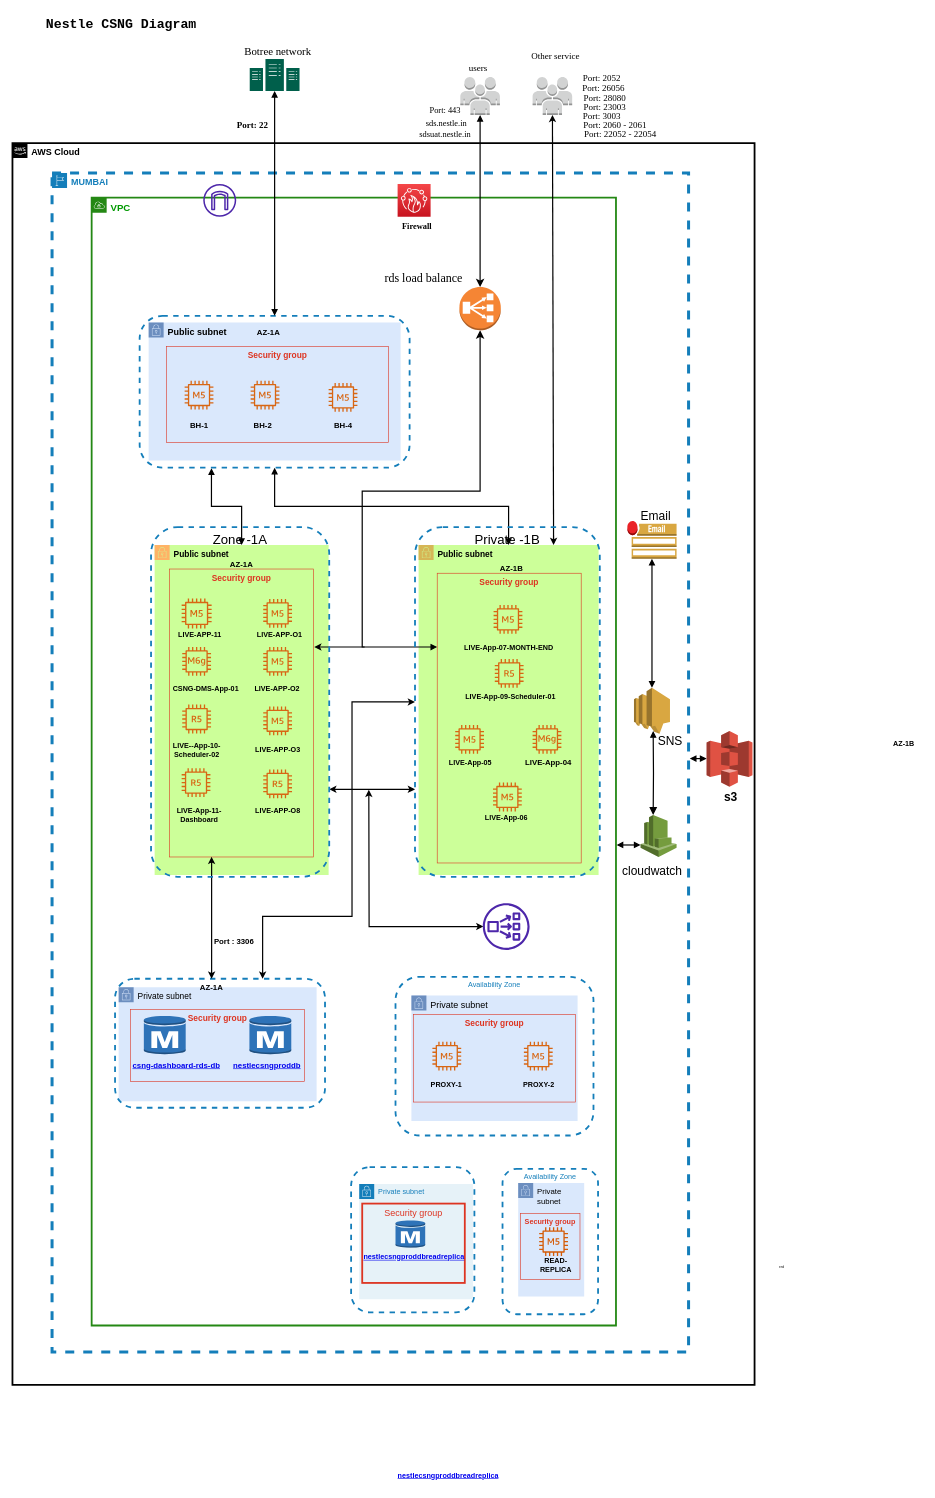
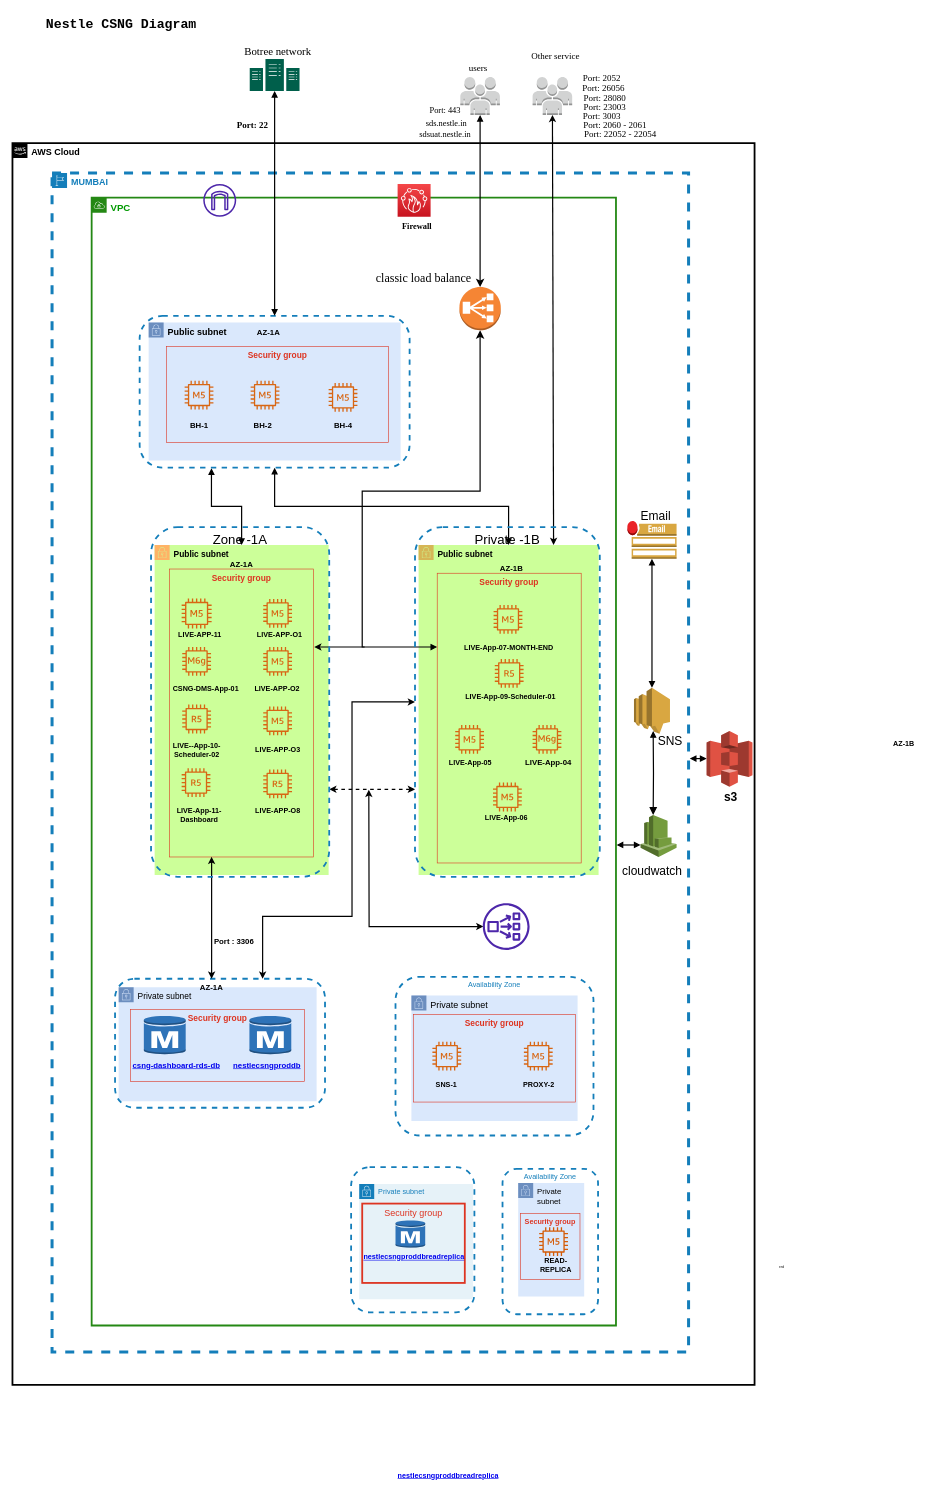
node "rds load balance": label "rds load balance" -> "classic load balance"
edge "Zone -1A" -- "Private -1B": style solid -> dashed
node "PROXY-1": label "PROXY-1" -> "SNS-1"
